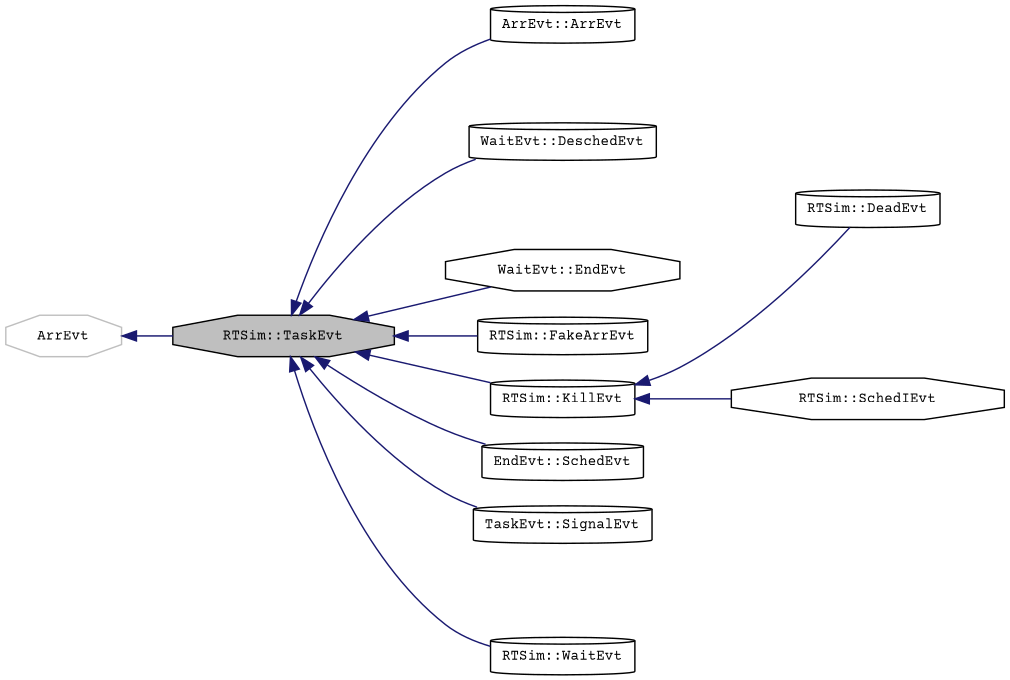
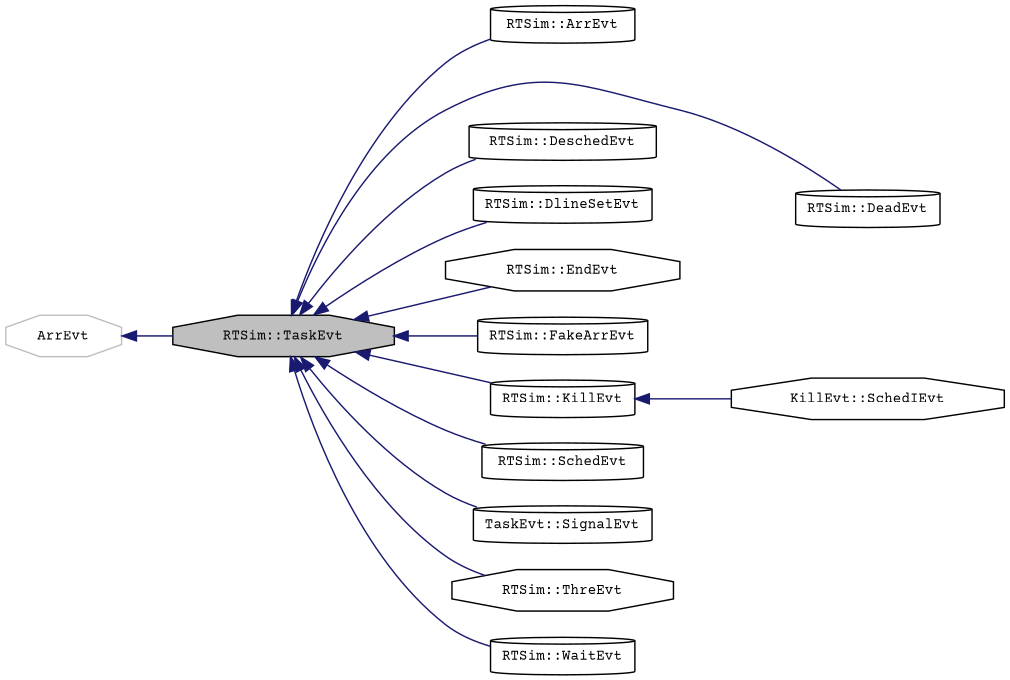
node "ArrEvt::ArrEvt": label "ArrEvt::ArrEvt" -> "RTSim::ArrEvt"
node "WaitEvt::DeschedEvt": label "WaitEvt::DeschedEvt" -> "RTSim::DeschedEvt"
node "RTSim::DlineSetEvt": added
node "WaitEvt::EndEvt": label "WaitEvt::EndEvt" -> "RTSim::EndEvt"
edge "RTSim::DeadEvt" -> "RTSim::KillEvt": now "RTSim::DeadEvt" -> "RTSim::TaskEvt"
node "RTSim::SchedIEvt": label "RTSim::SchedIEvt" -> "KillEvt::SchedIEvt"
node "EndEvt::SchedEvt": label "EndEvt::SchedEvt" -> "RTSim::SchedEvt"
node "RTSim::ThreEvt": added
